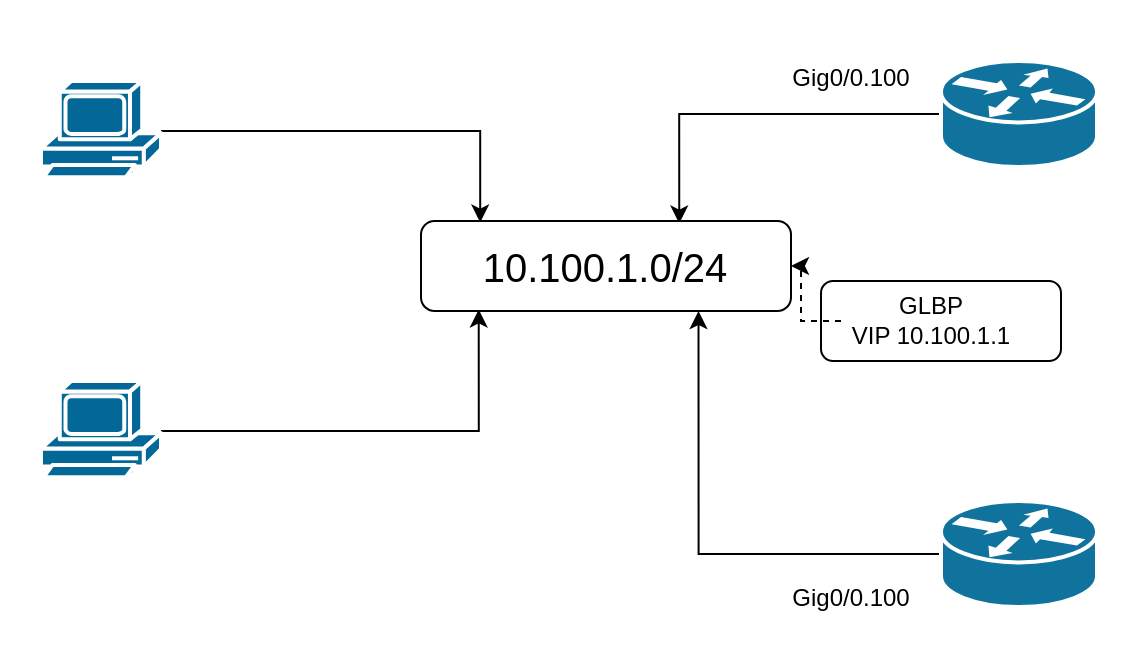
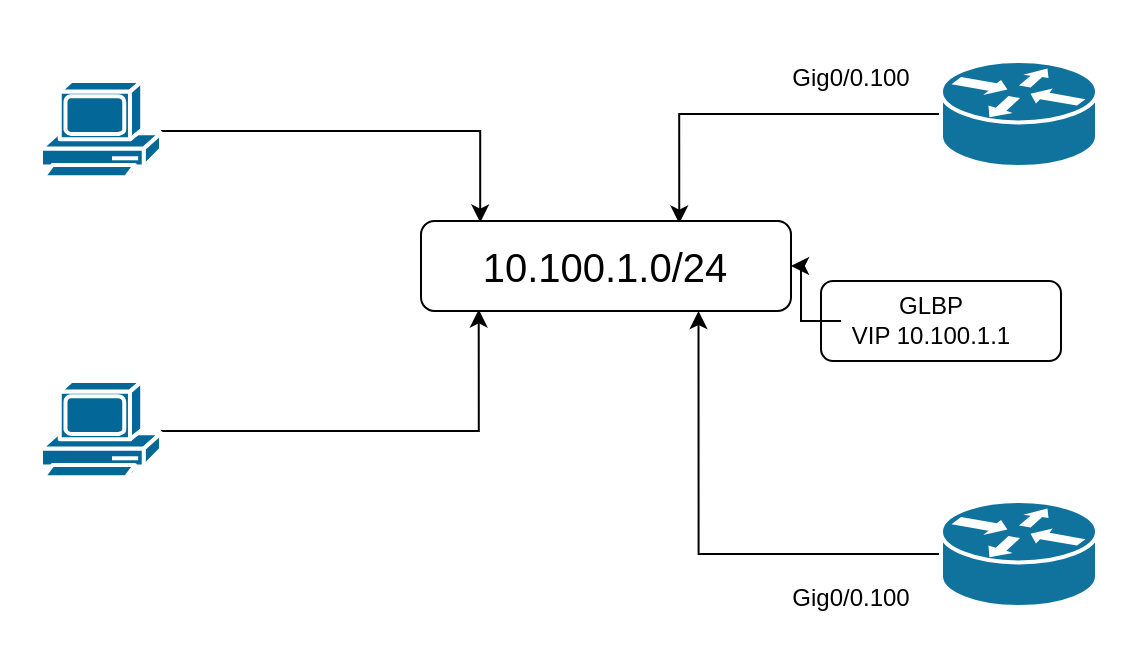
edge "GLBP VIP 10.100.1.1" -> "10.100.1.0/24": style dashed -> solid
